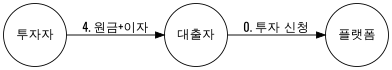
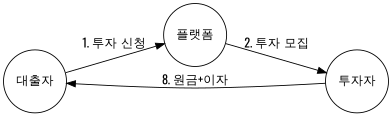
edge "투자자" -> "대출자": label "4. 원금+이자" -> "8. 원금+이자"
edge "대출자" -> "플랫폼": label "0. 투자 신청" -> "1. 투자 신청"
edge "플랫폼" -> "투자자": added, label "2. 투자 모집"
